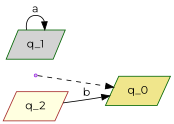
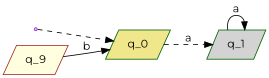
edge "q_0" -> "q_1": added, label "a"
node "q_2": label "q_2" -> "q_9"
